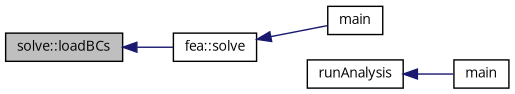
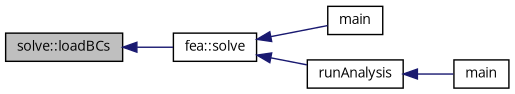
edge "runAnalysis" -> "fea::solve": added
